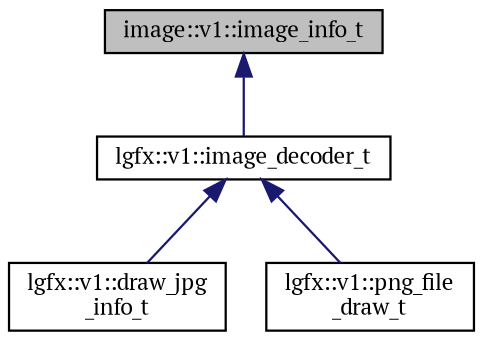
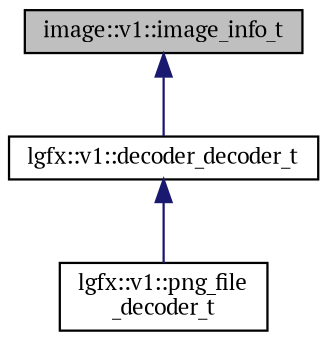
node "lgfx::v1::image_decoder_t": label "lgfx::v1::image_decoder_t" -> "lgfx::v1::decoder_decoder_t"
node "lgfx::v1::draw_jpg _info_t": removed
node "lgfx::v1::png_file _draw_t": label "lgfx::v1::png_file _draw_t" -> "lgfx::v1::png_file _decoder_t"
